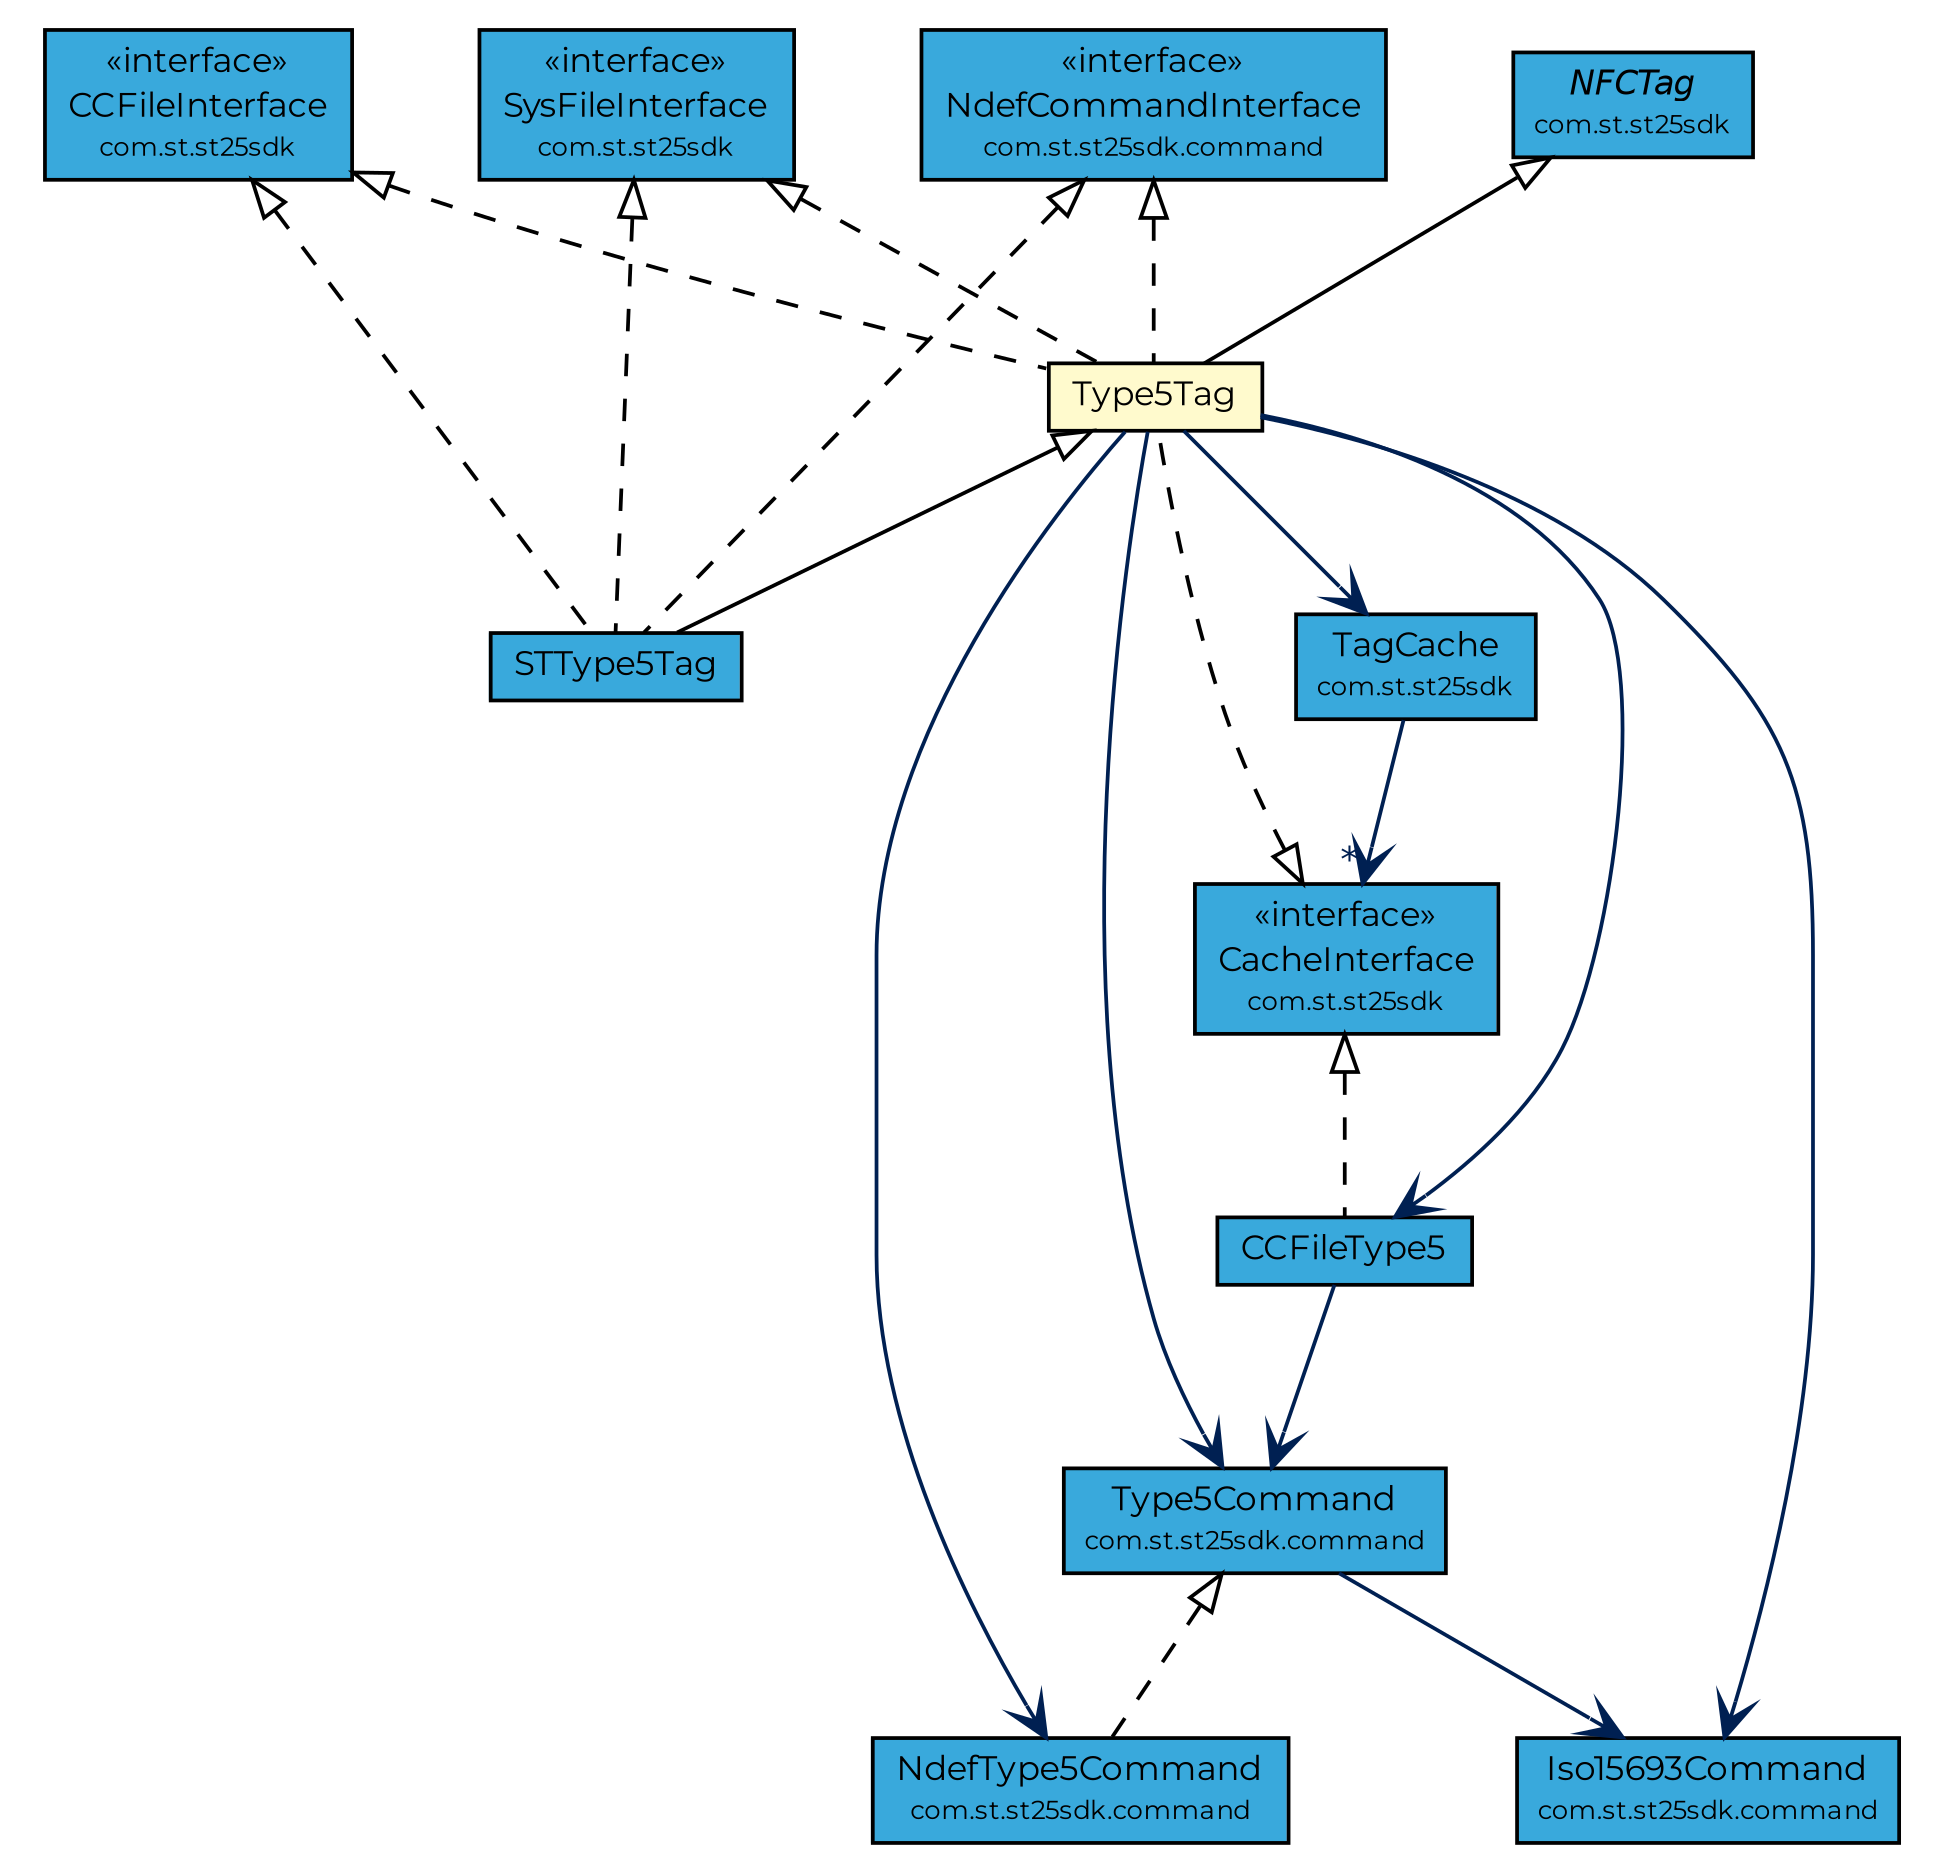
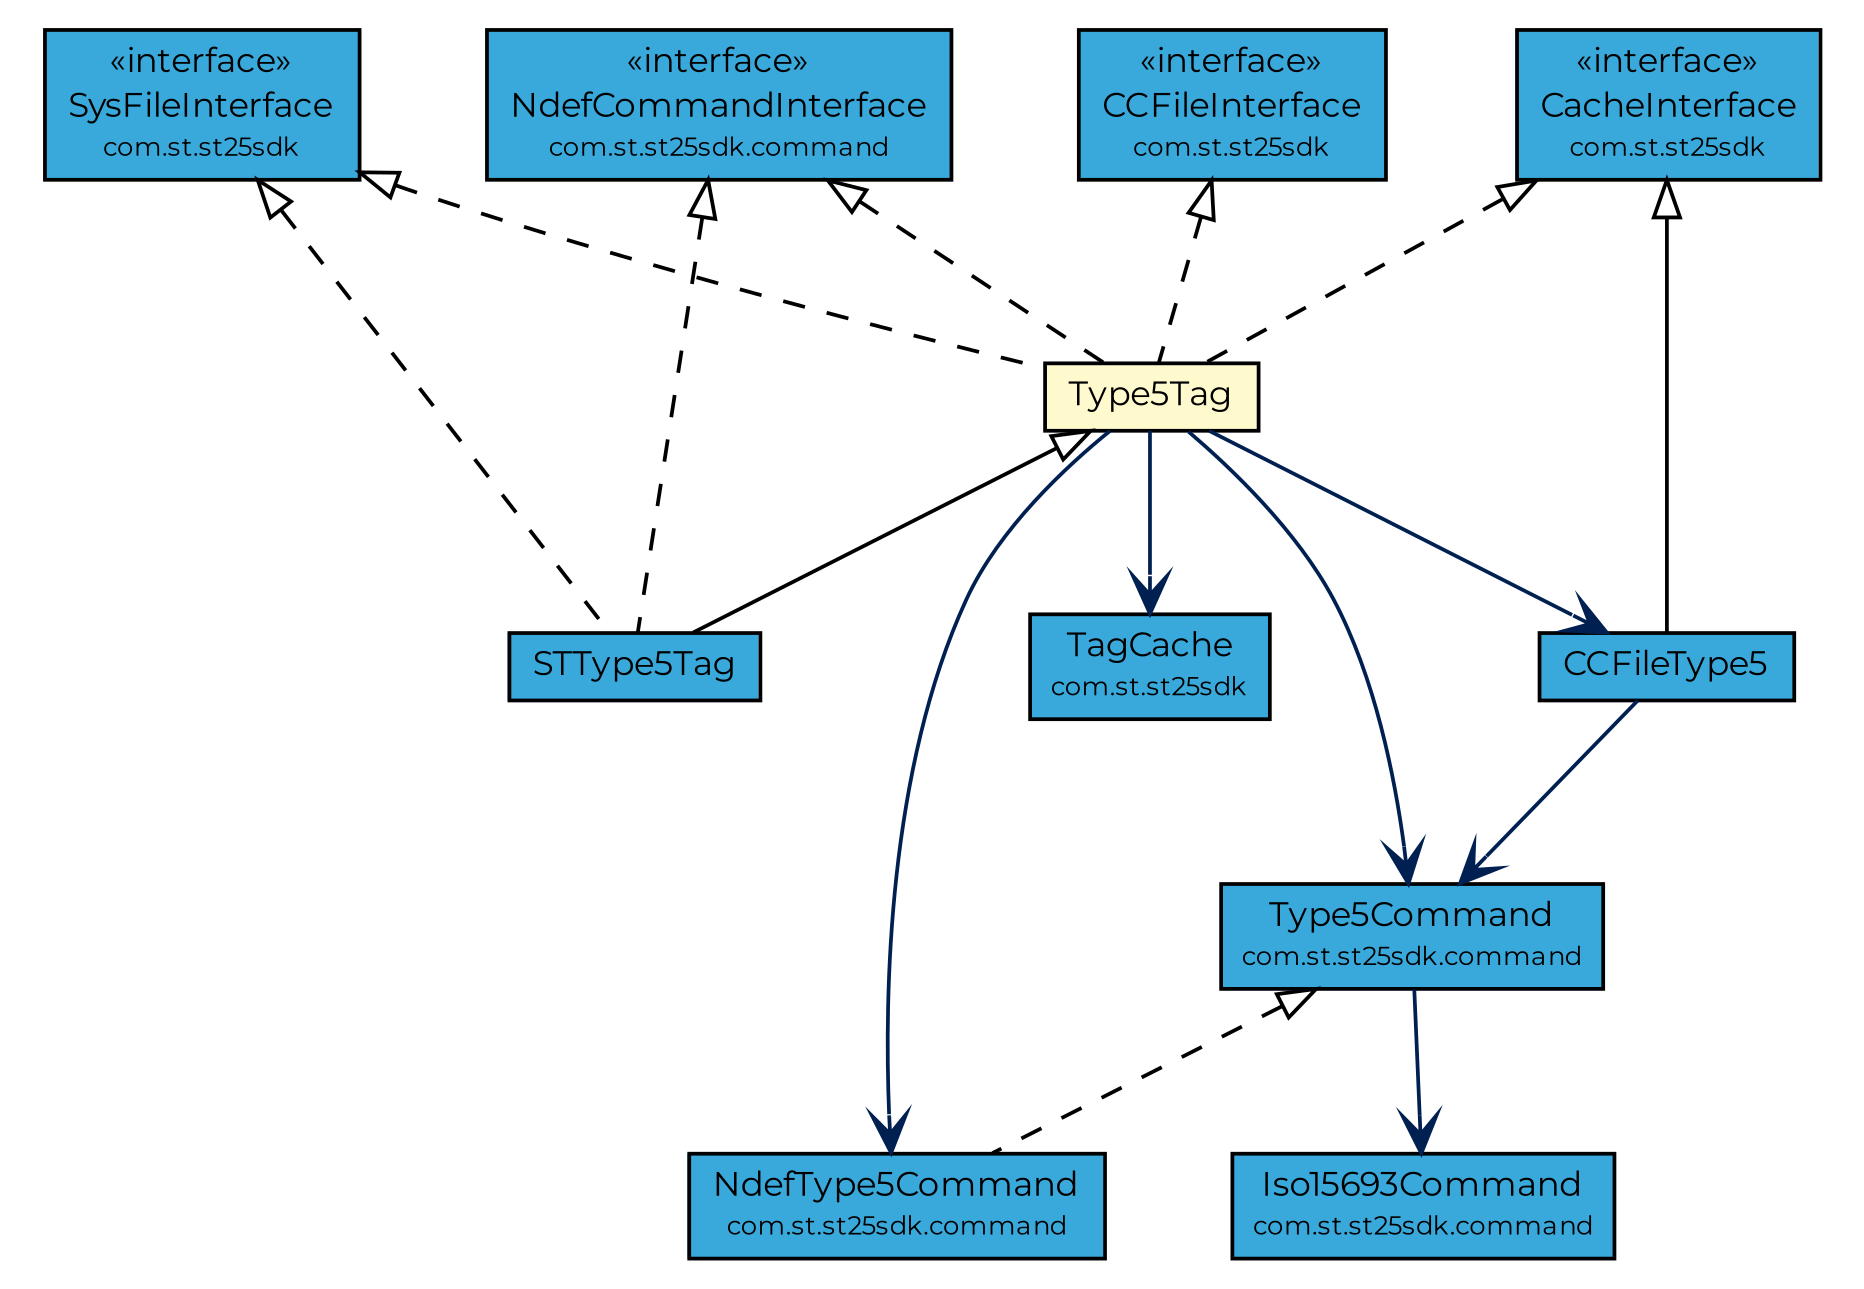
node "NFCTag": removed
edge "STType5Tag" -> "CCFileInterface": removed
edge "TagCache" -> "CacheInterface": removed
edge "Type5Tag" -> "Iso15693Command": removed
edge "CCFileType5" -> "CacheInterface": style dashed -> solid
